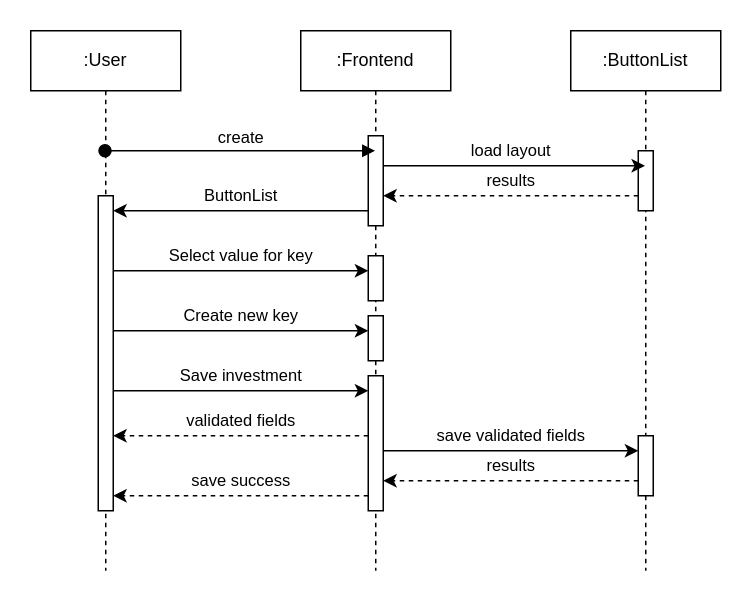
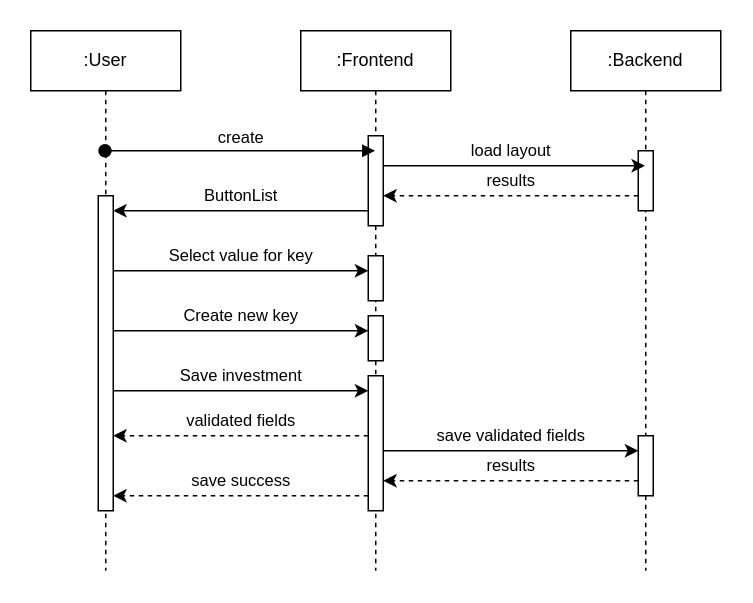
node ":ButtonList": label ":ButtonList" -> ":Backend"
